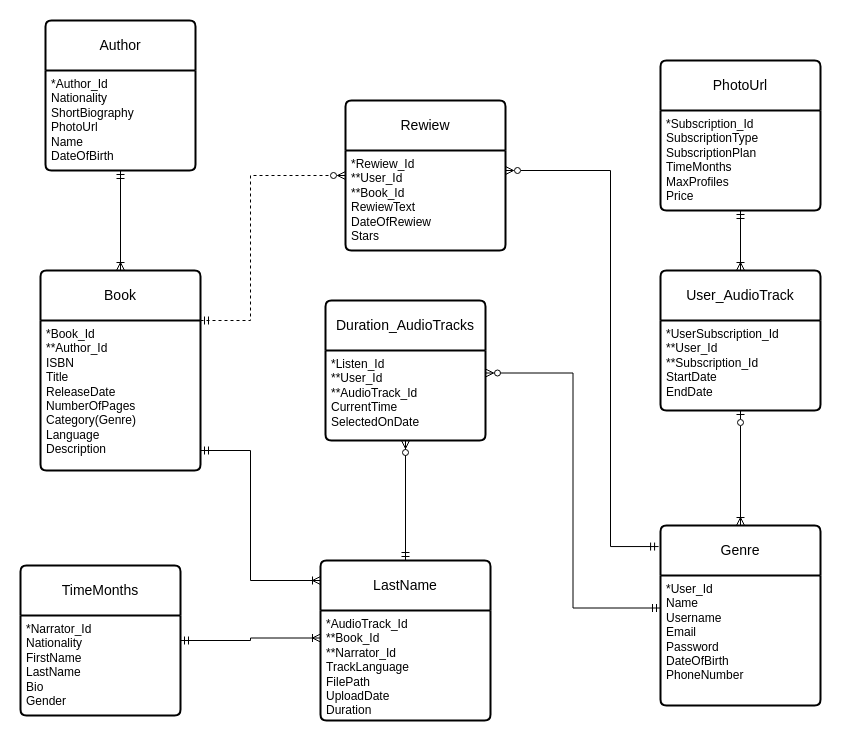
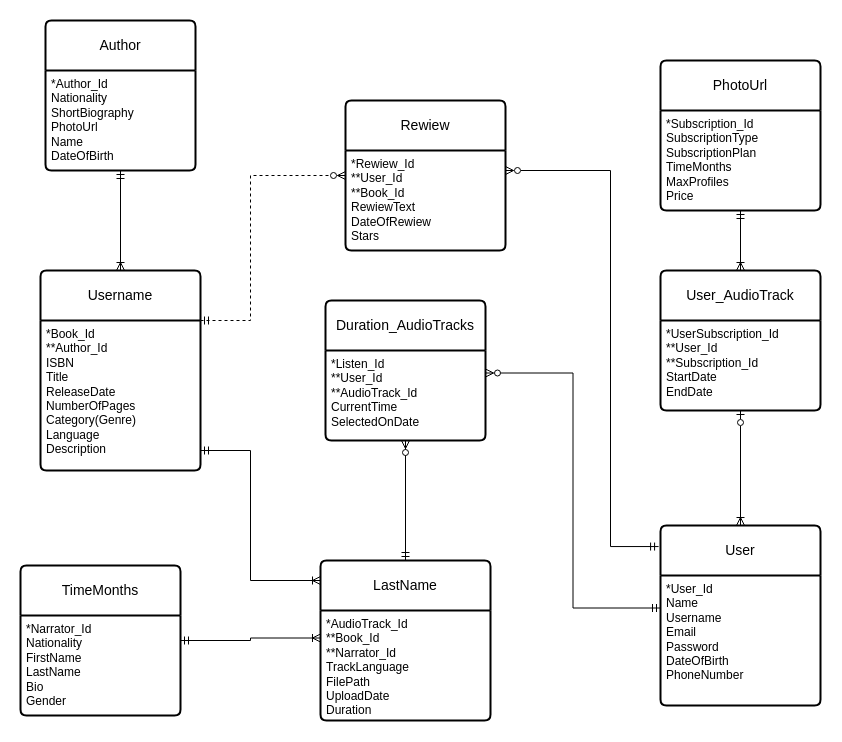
node "Book": label "Book" -> "Username"
node "Genre": label "Genre" -> "User"
